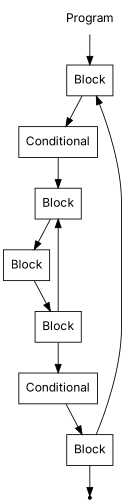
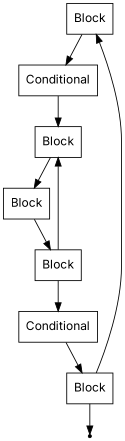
node "Program": removed
